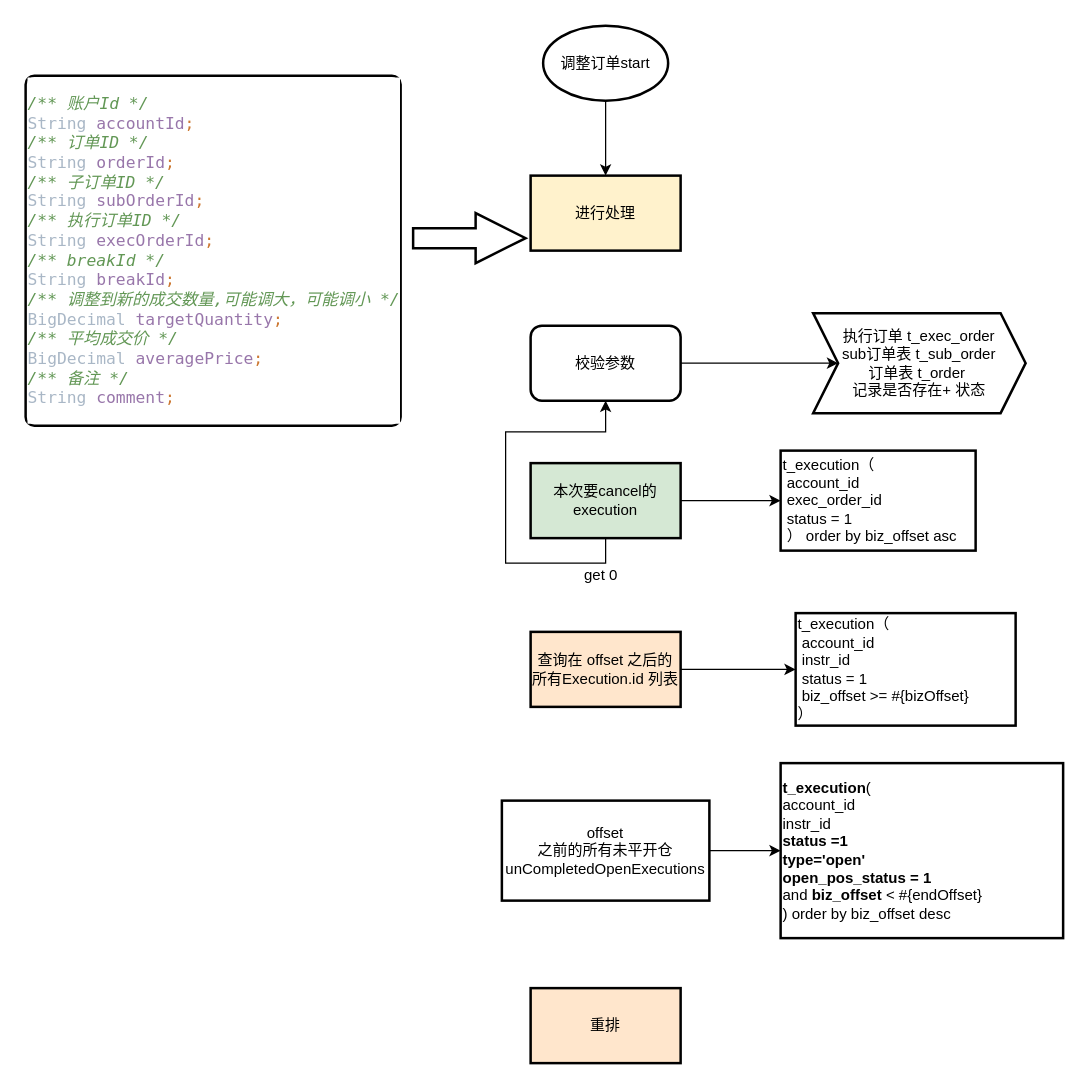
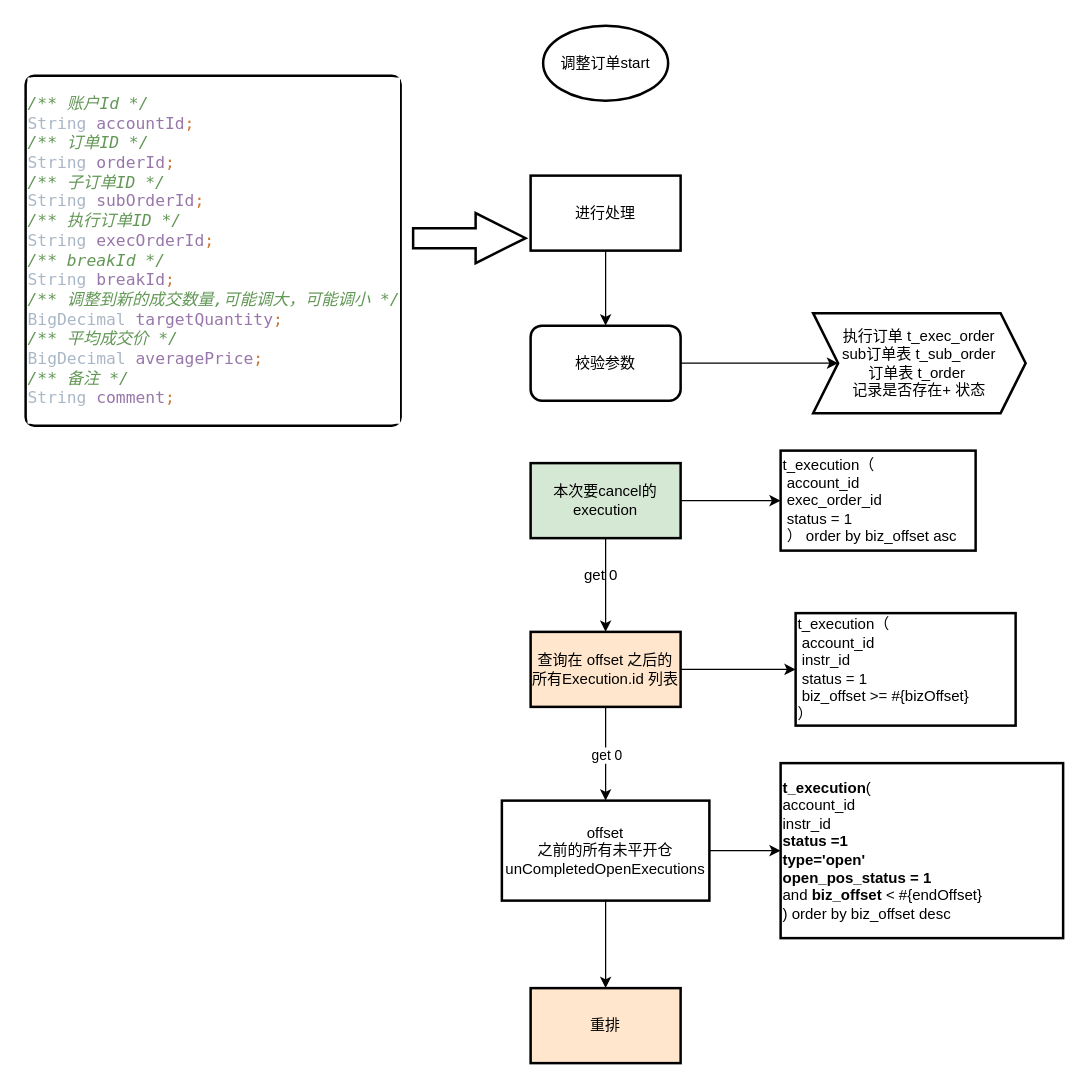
edge "调整订单start" -> "进行处理": removed
node "进行处理": fillcolor #fff2cc -> #ffffff
edge "进行处理" -> "校验参数": added
edge "本次要cancel的execution" -> "校验参数": now "本次要cancel的execution" -> "查询在 offset 之后的所有Execution.id 列表"
edge "查询在 offset 之后的所有Execution.id 列表" -> "offset 之前的所有未平开仓 unCompletedOpenExecutions": added, label "get 0"
edge "offset 之前的所有未平开仓 unCompletedOpenExecutions" -> "重排": added
